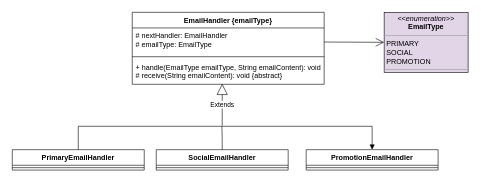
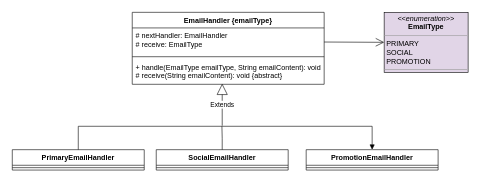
node "# nextHandler: EmailHandler # emailType: EmailType": label "# nextHandler: EmailHandler # emailType: EmailType" -> "# nextHandler: EmailHandler # receive: EmailType"
